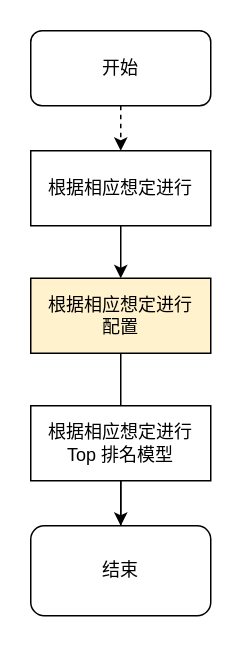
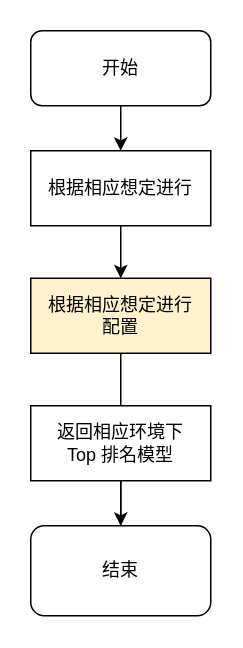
edge "开始" -> "根据相应想定进行": style dashed -> solid
node "根据相应想定进行 Top 排名模型": label "根据相应想定进行 Top 排名模型" -> "返回相应环境下 Top 排名模型"
